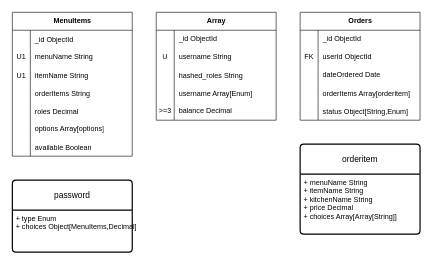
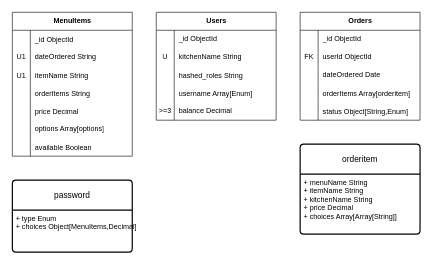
node "Array": label "Array" -> "Users"
node "menuName String": label "menuName String" -> "dateOrdered String"
node "username String": label "username String" -> "kitchenName String"
node "roles Decimal": label "roles Decimal" -> "price Decimal"
